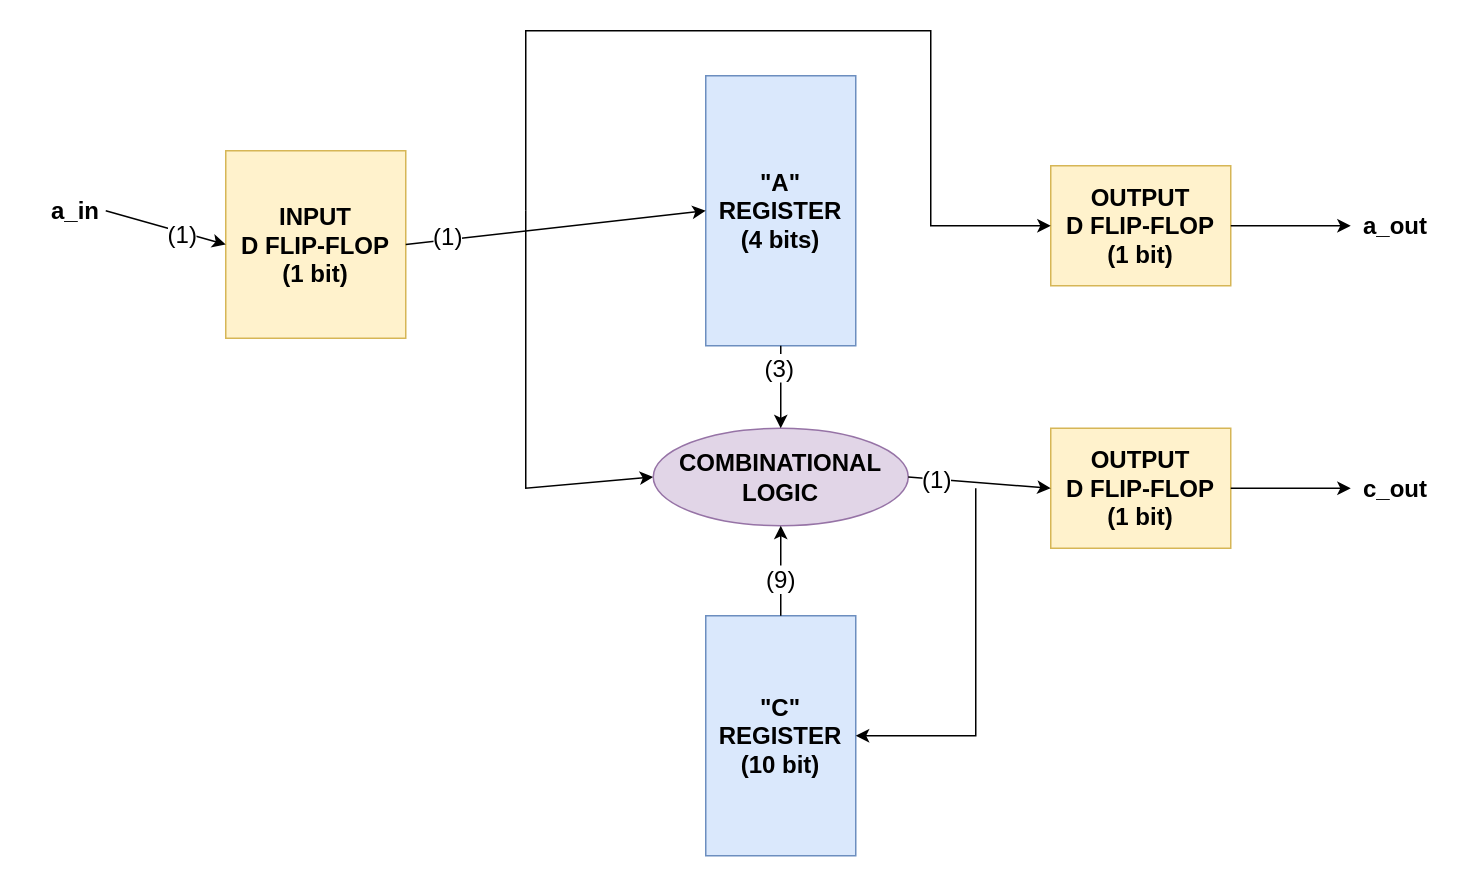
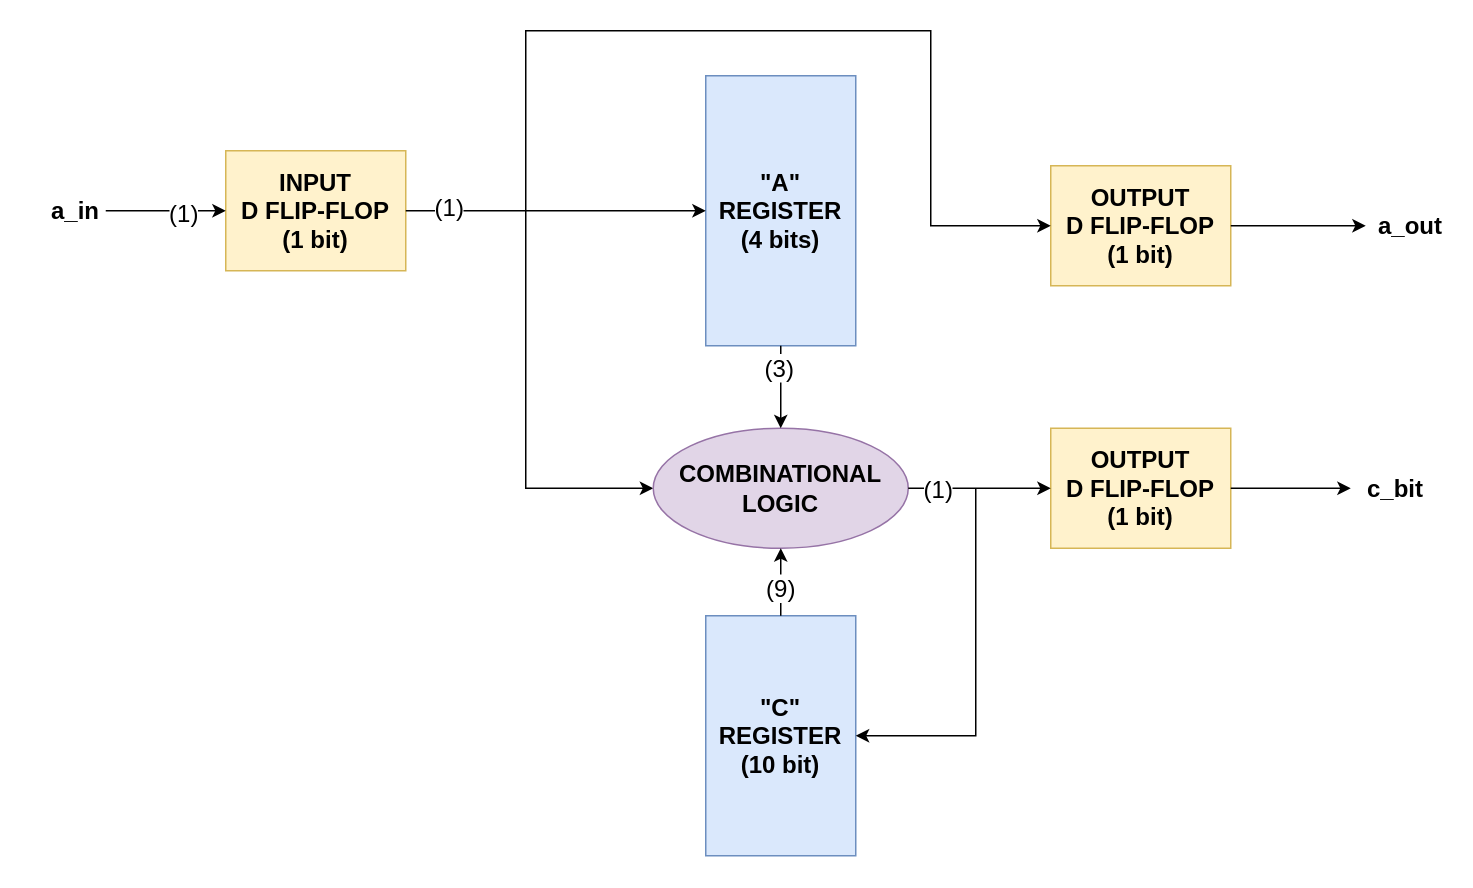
node "a_out": moved (1396, 226) -> (1411, 226)
node "INPUT D FLIP-FLOP (1 bit)": size 180x188 -> 180x120
node "COMBINATIONAL LOGIC": size 255x98 -> 255x120
node "c_out": label "c_out" -> "c_bit"
